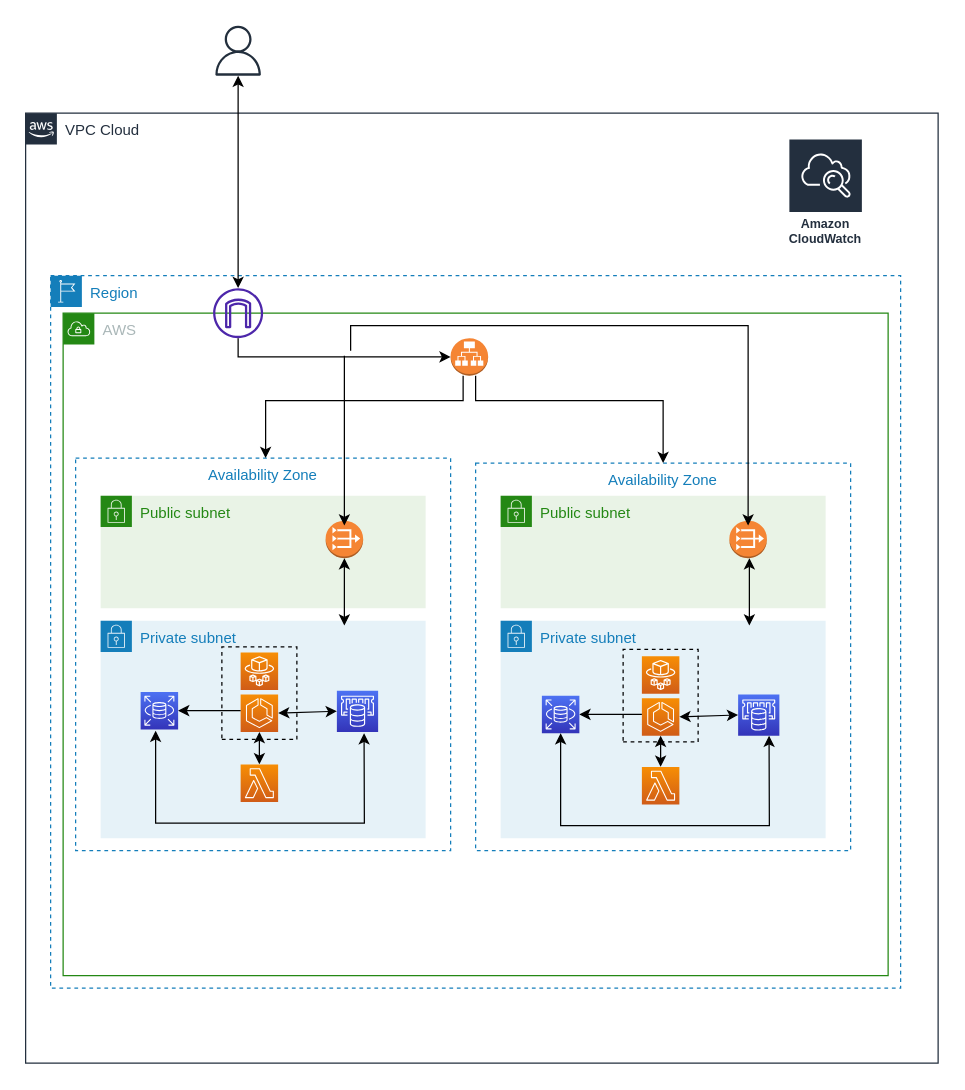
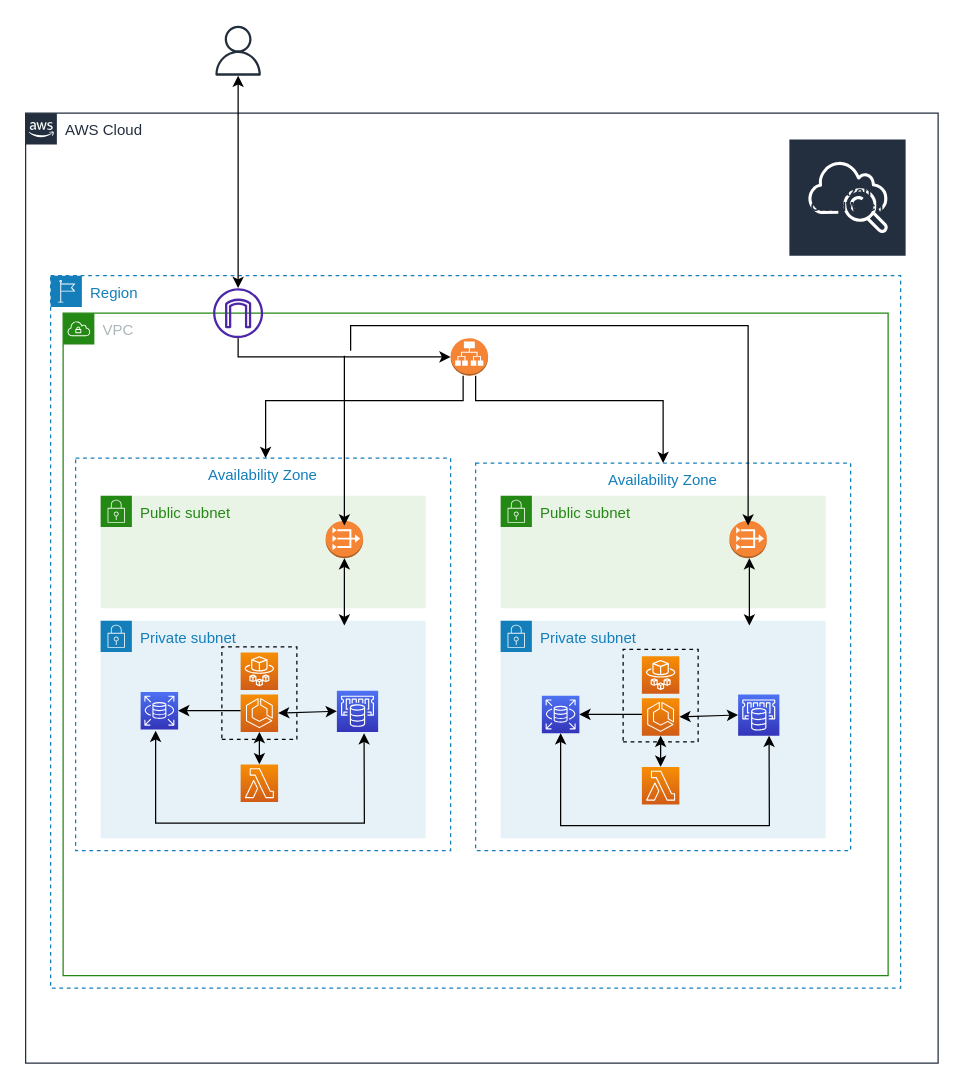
node "VPC Cloud": label "VPC Cloud" -> "AWS Cloud"
node "Amazon CloudWatch": size 75x113 -> 119x81
node "AWS": label "AWS" -> "VPC"
